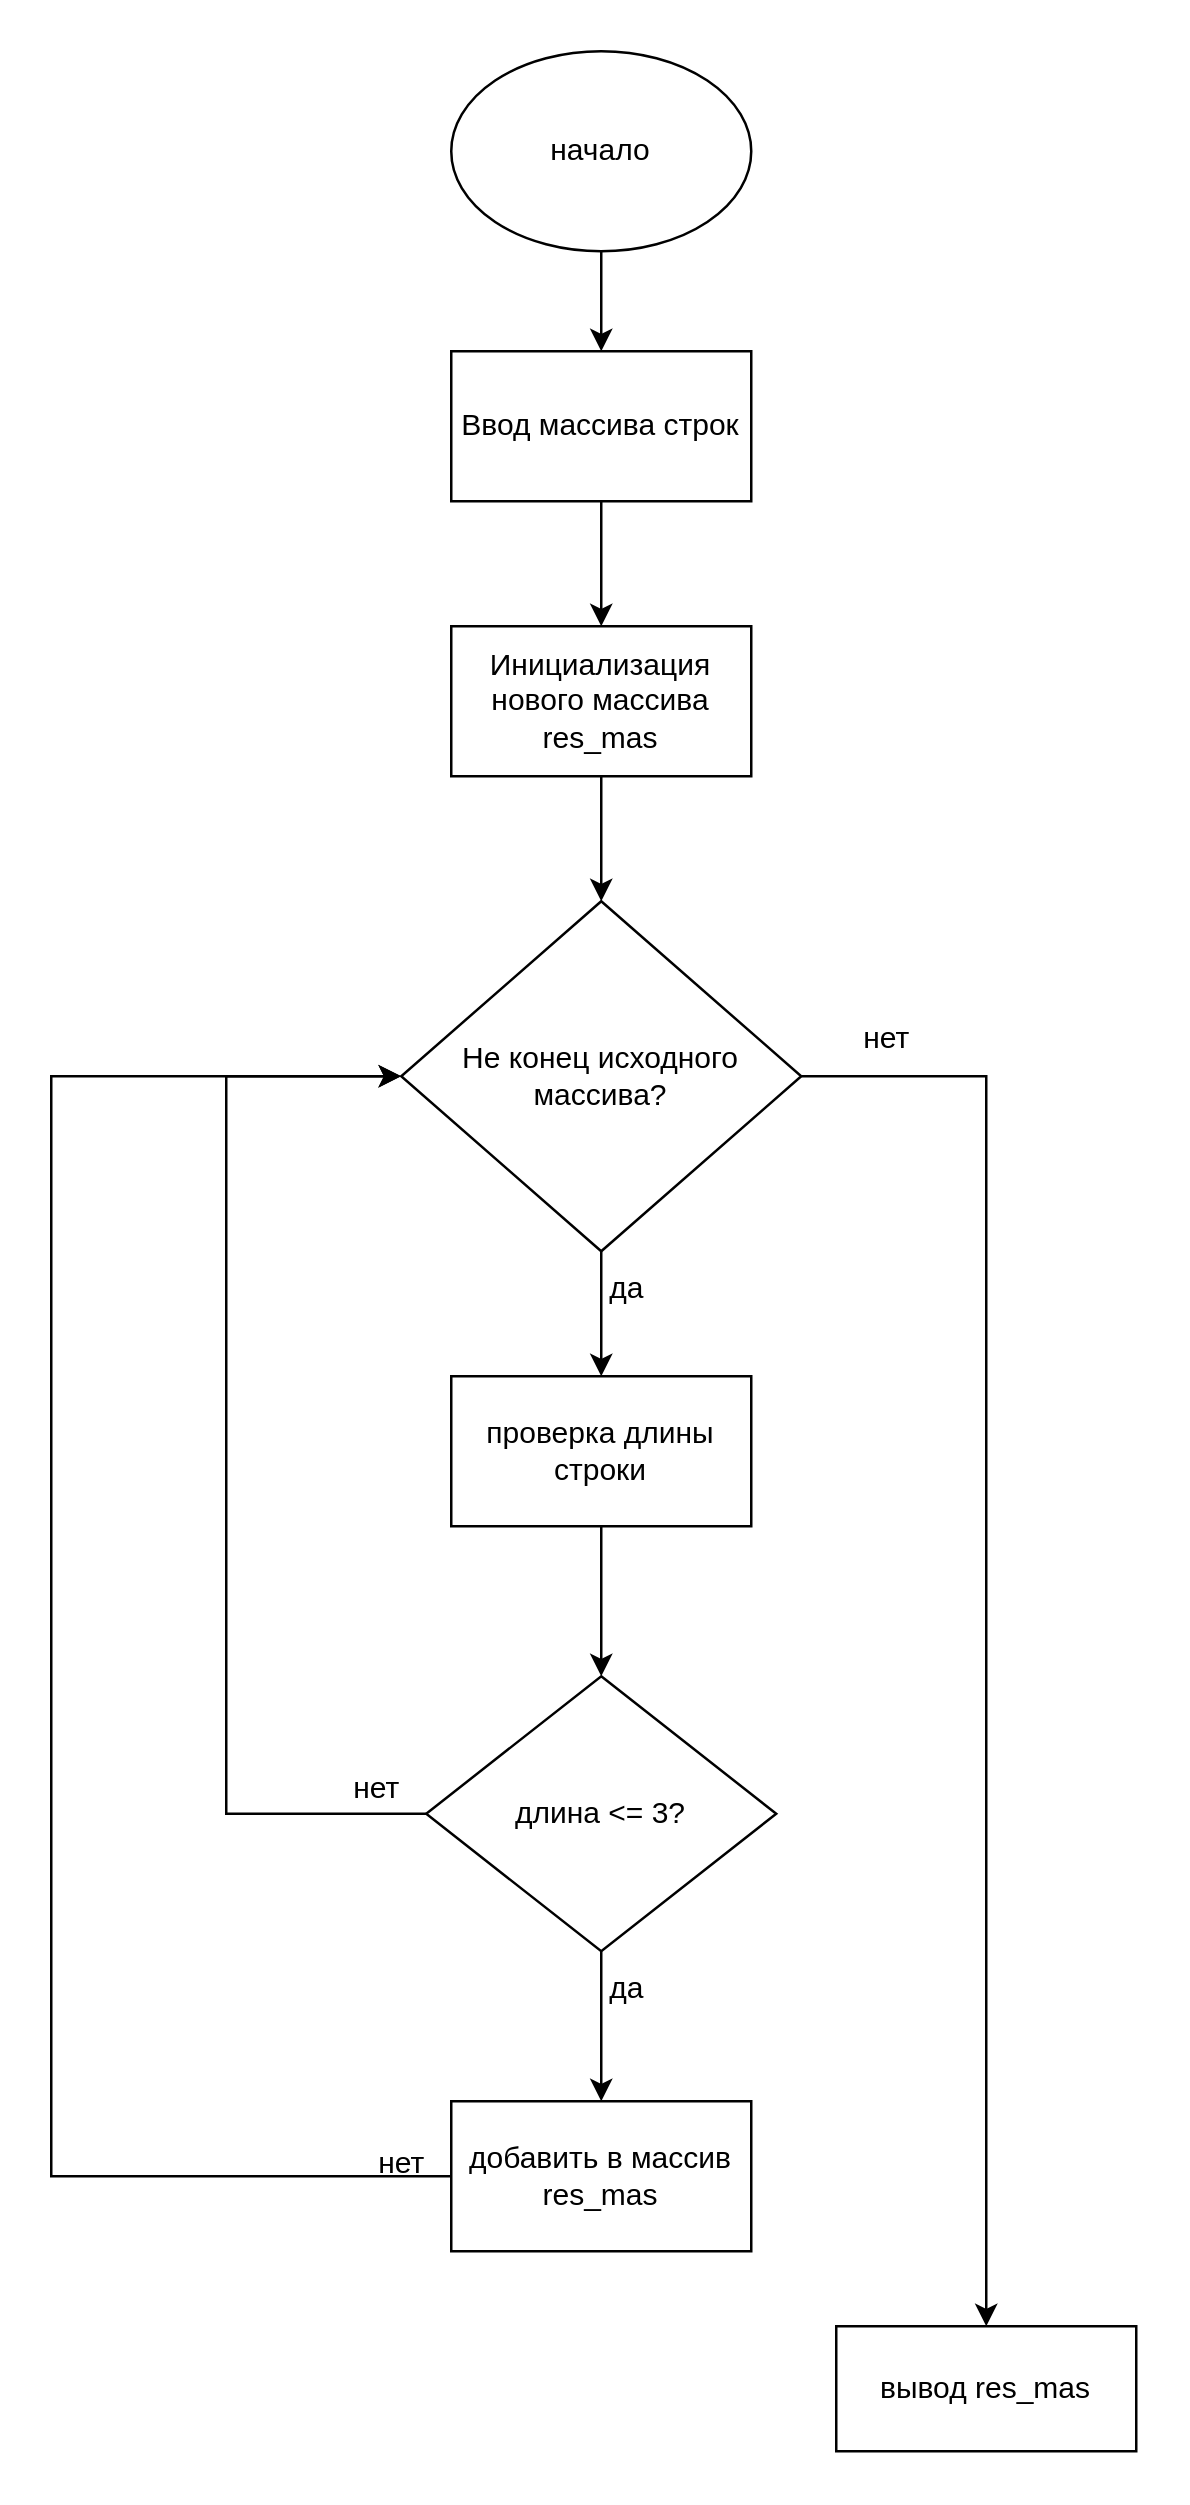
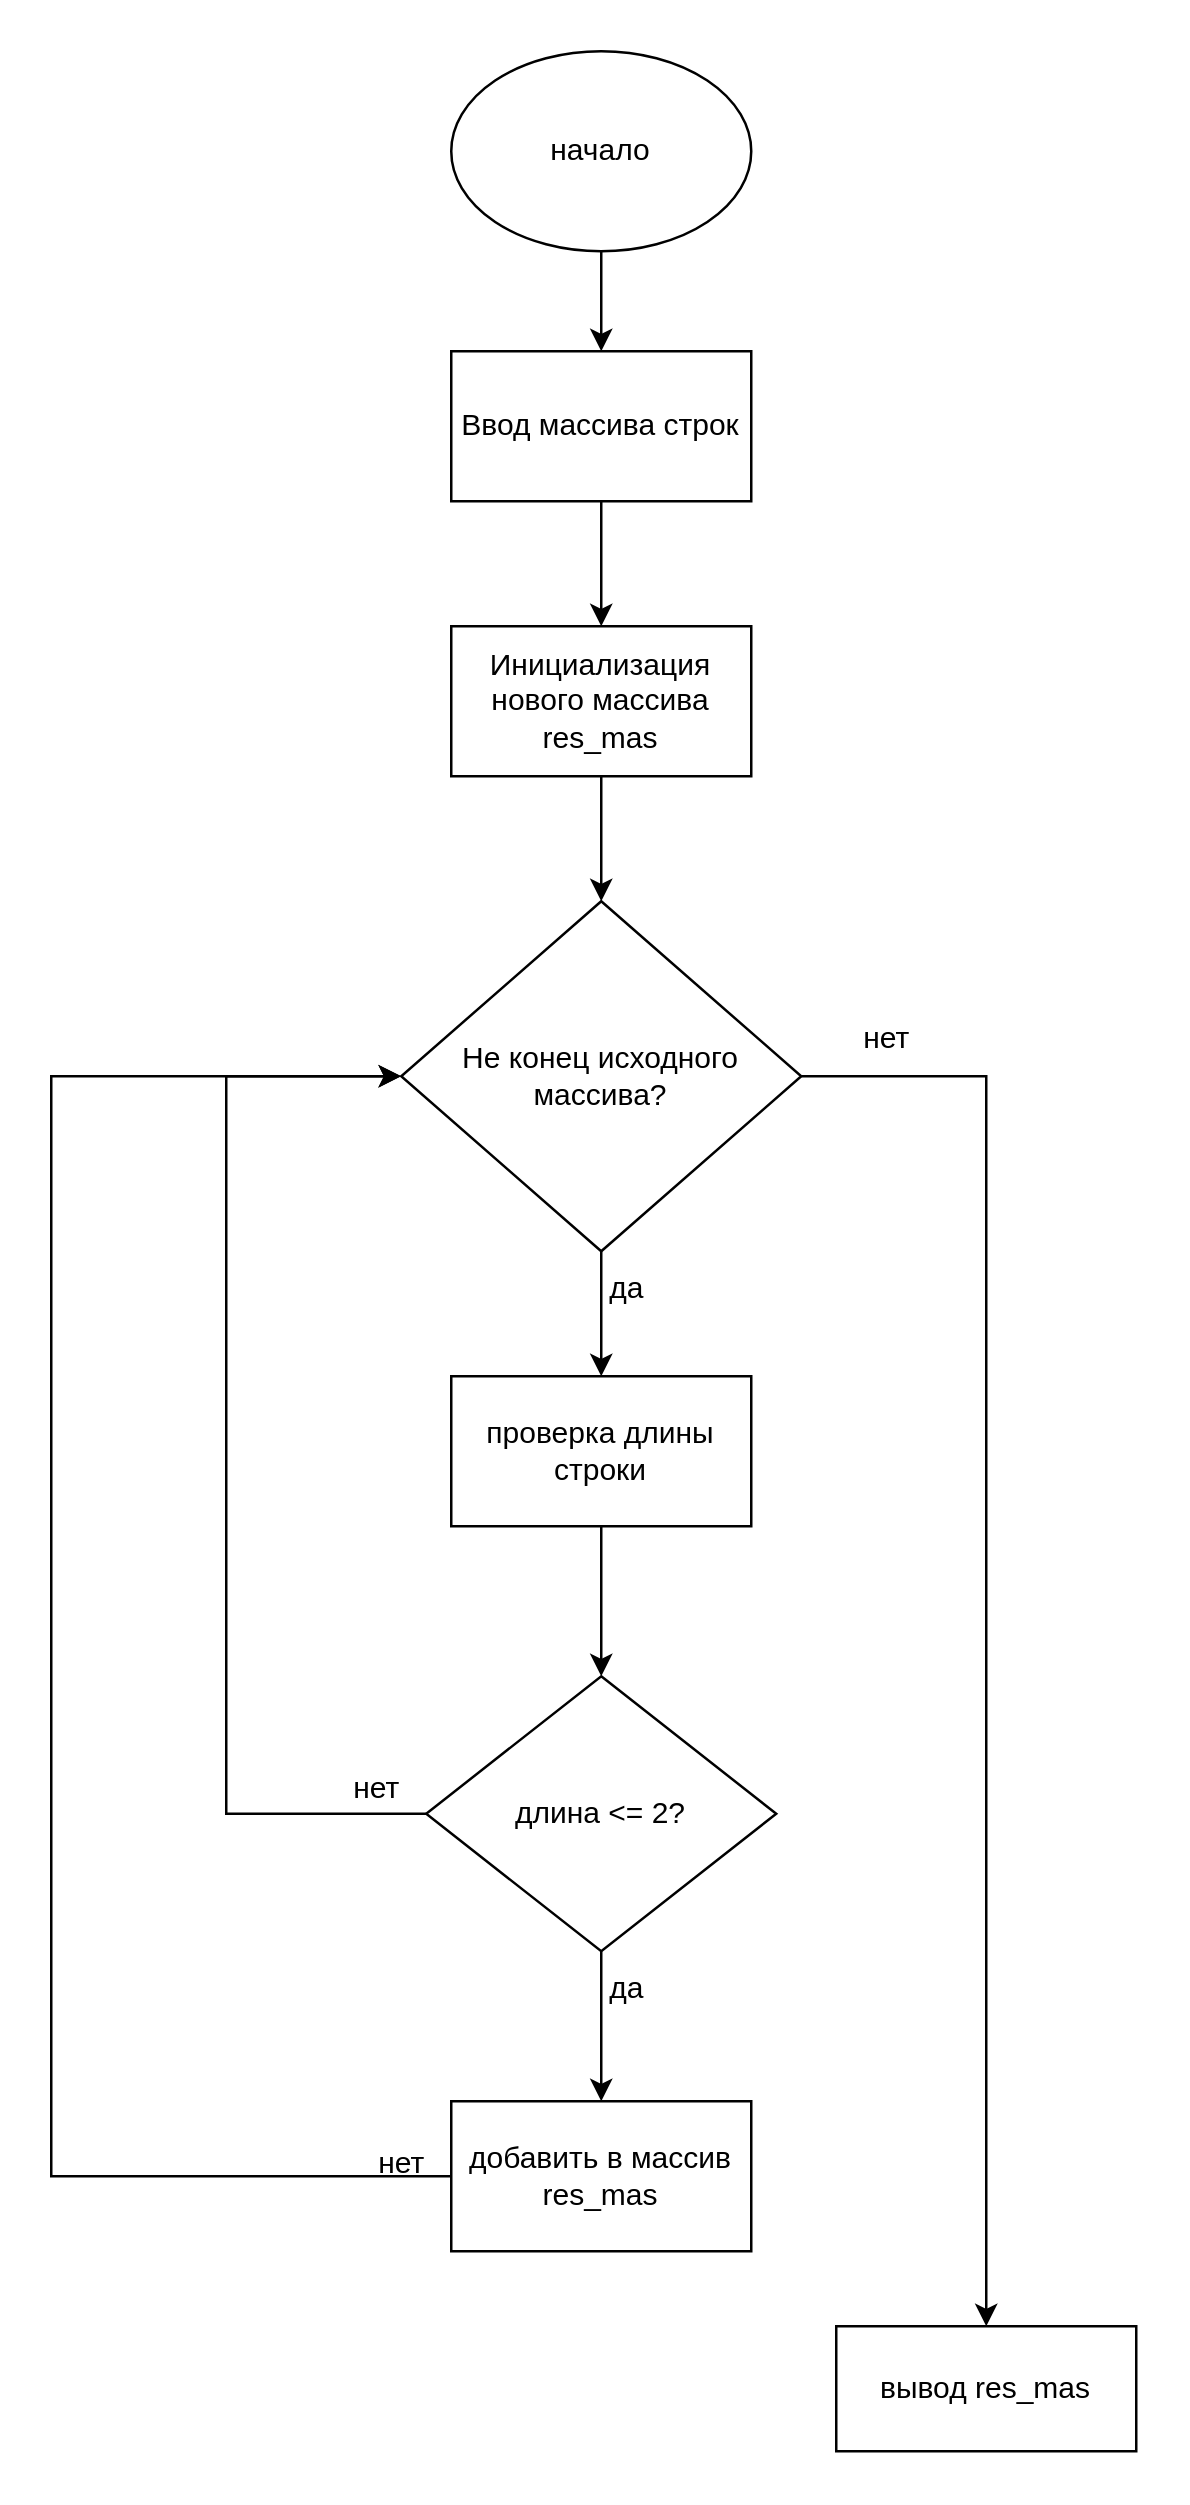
node "длина <= 3?": label "длина <= 3?" -> "длина <= 2?"
